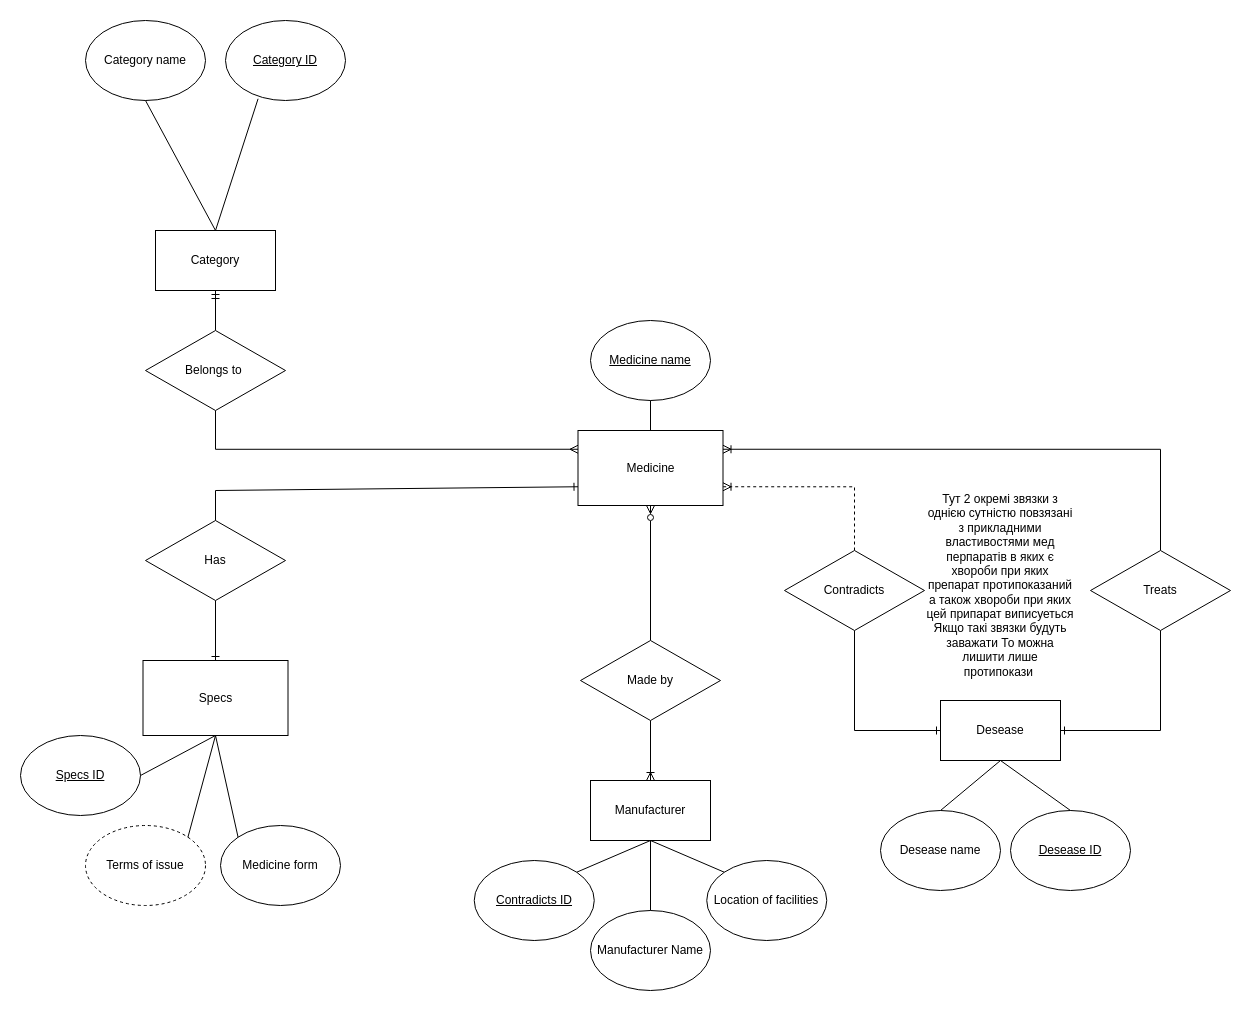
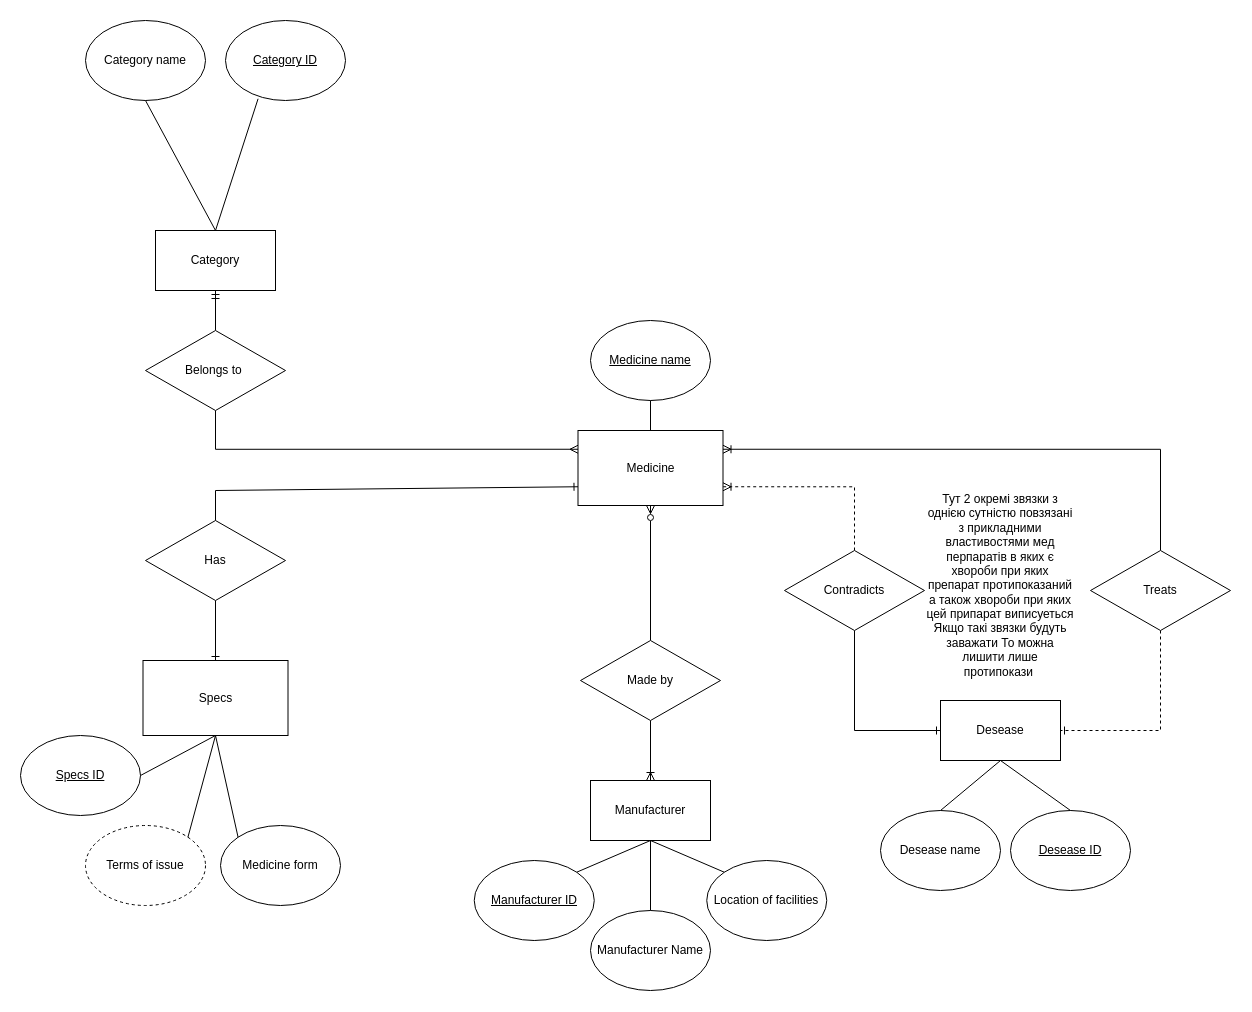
edge "Treats" -> "Desease": style solid -> dashed
node "Contradicts ID": label "Contradicts ID" -> "Manufacturer ID"
